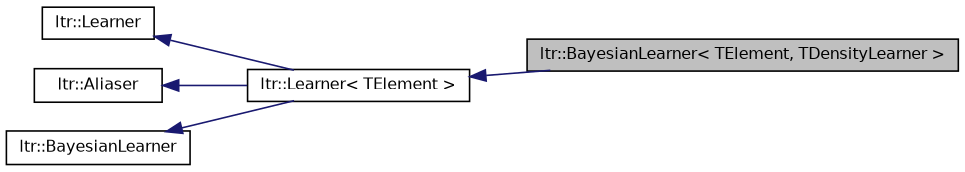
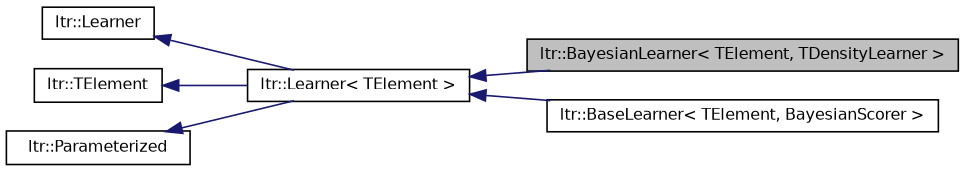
node "ltr::Aliaser": label "ltr::Aliaser" -> "ltr::TElement"
node "ltr::BaseLearner< TElement, BayesianScorer >": added
node "ltr::BayesianLearner": label "ltr::BayesianLearner" -> "ltr::Parameterized"
